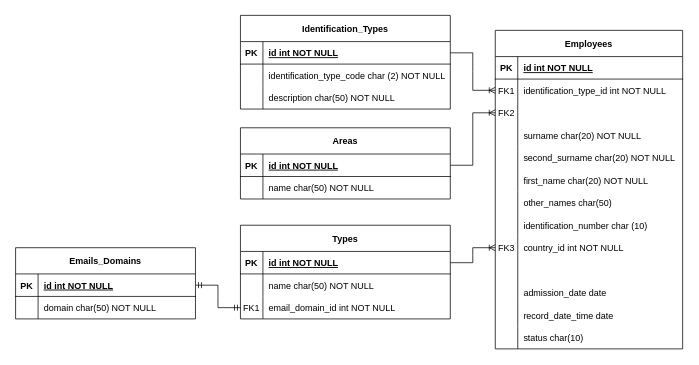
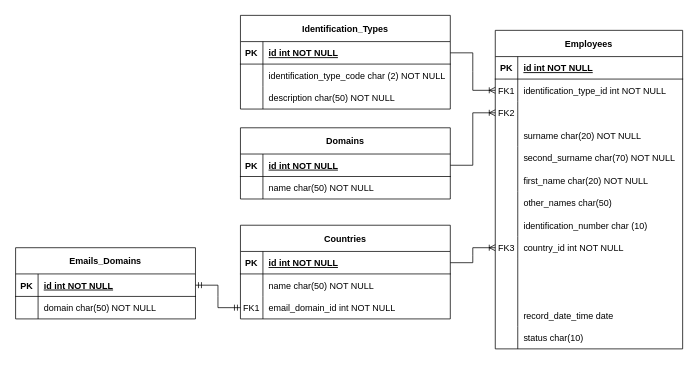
node "Areas": label "Areas" -> "Domains"
node "second_surname char(20) NOT NULL": label "second_surname char(20) NOT NULL" -> "second_surname char(70) NOT NULL"
node "Types": label "Types" -> "Countries"
node "admission_date date": removed
